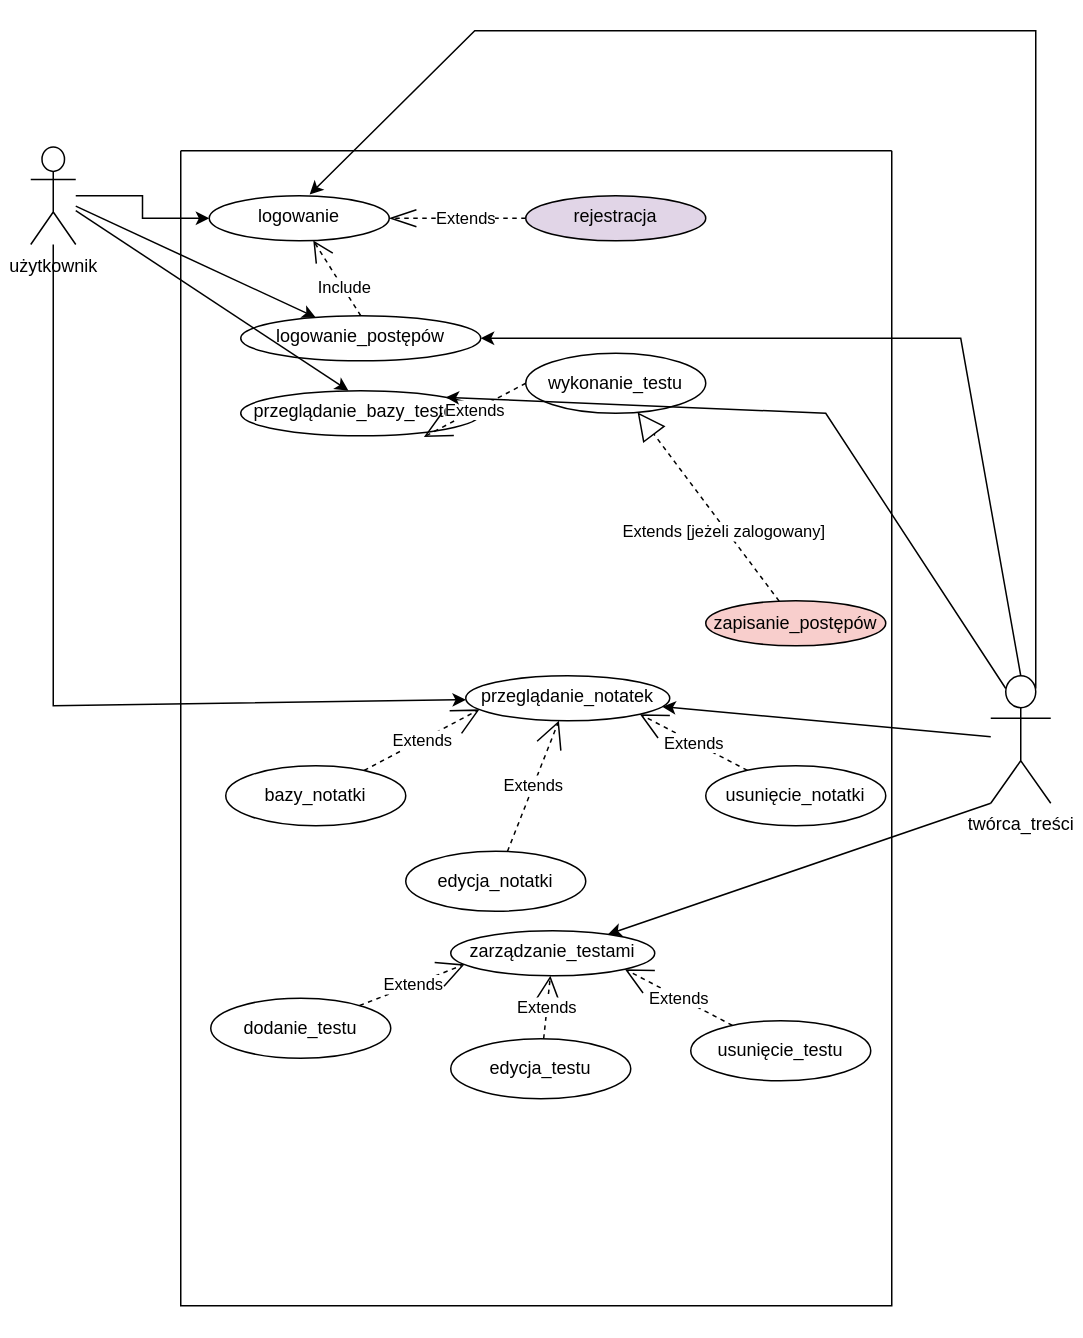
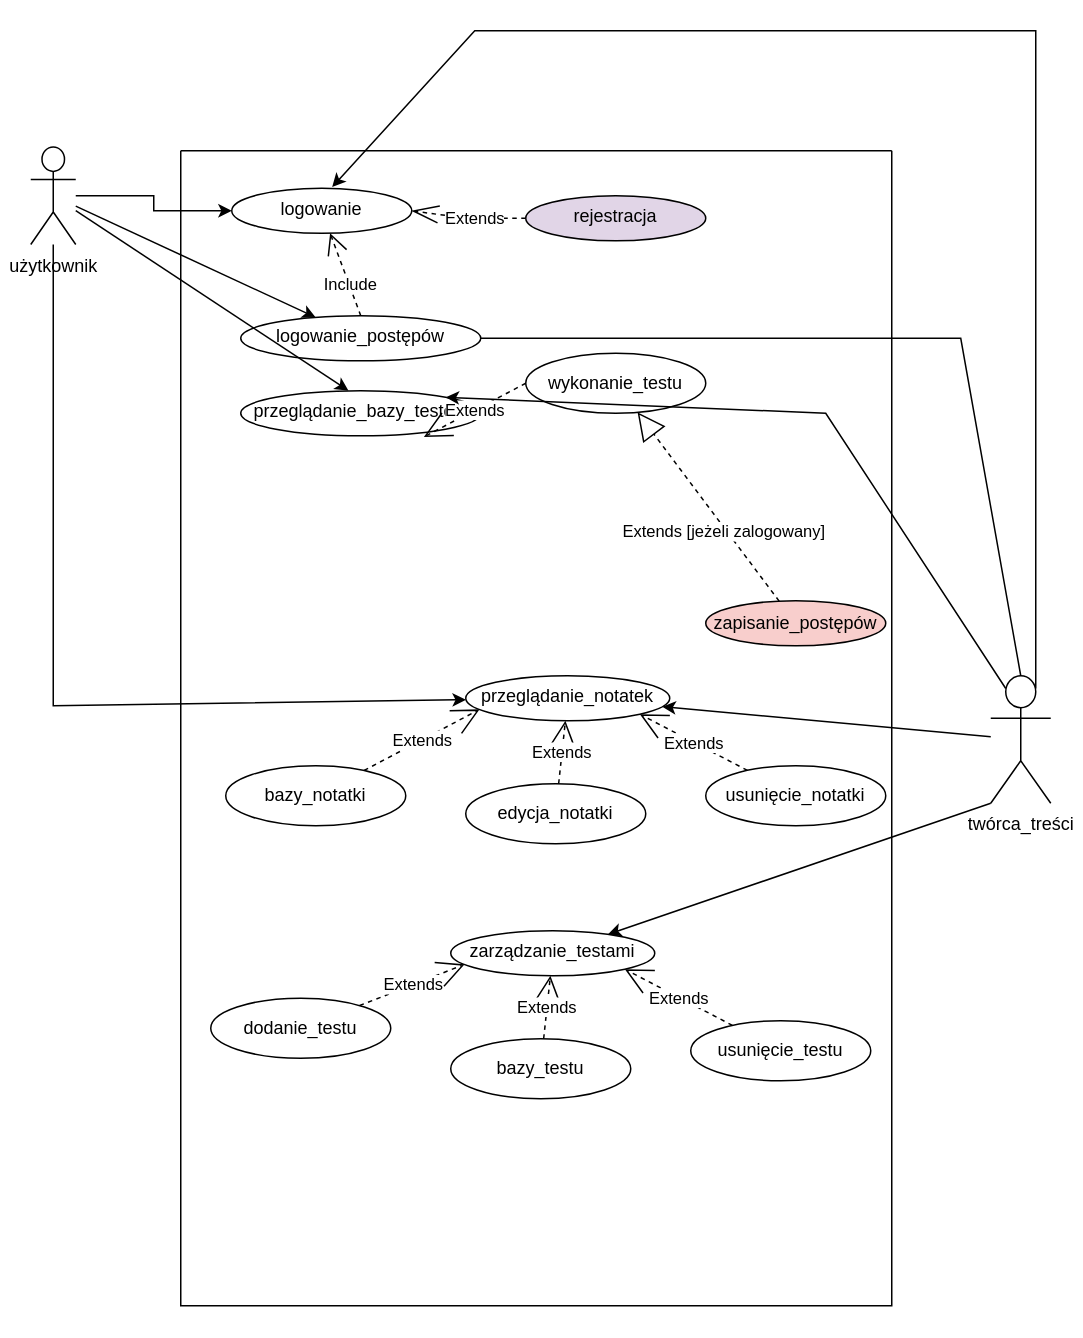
node "logowanie": moved (299, 218) -> (322, 211)
edge "twórca_treści" -> "logowanie_postępów": arrowhead classic -> none
node "edycja_notatki": moved (496, 881) -> (556, 814)
node "edycja_testu": label "edycja_testu" -> "bazy_testu"
